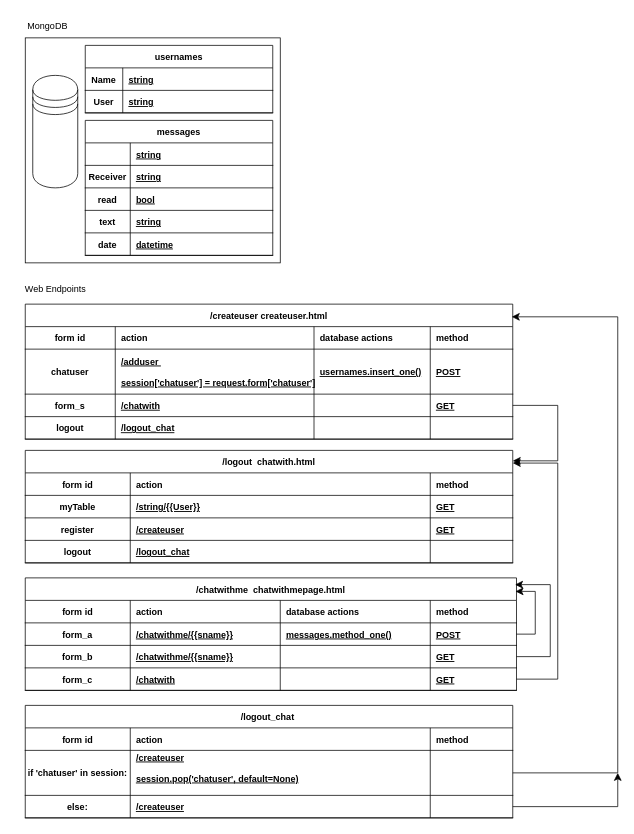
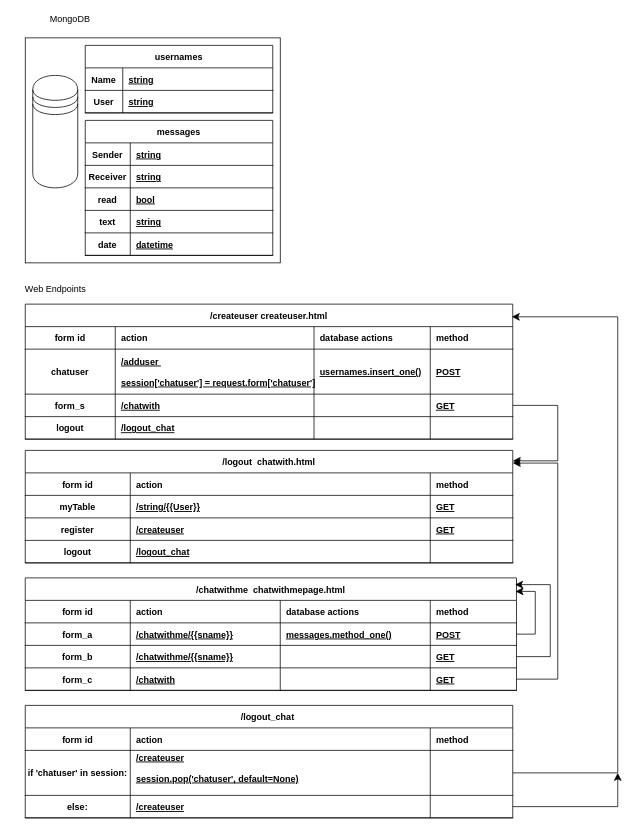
node "MongoDB": moved (48, 27) -> (70, 19)
node "Sender": added
